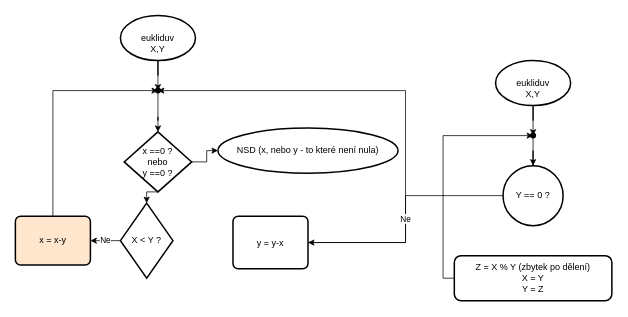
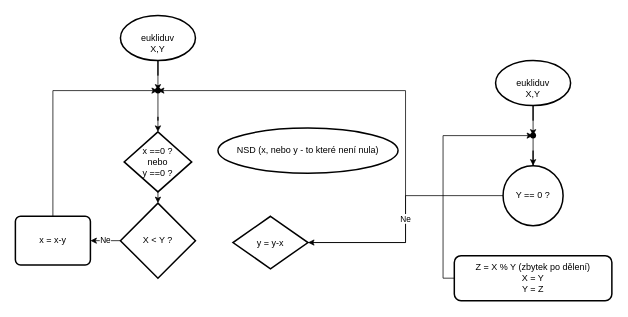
edge "x ==0 ? nebo y ==0 ?" -> "NSD (x, nebo y - to které není nula)": removed
node "x = x-y": fillcolor #ffe6cc -> #ffffff
node "X < Y ?": size 53x75 -> 75x75
node "y = y-x": shape rounded rectangle -> diamond
